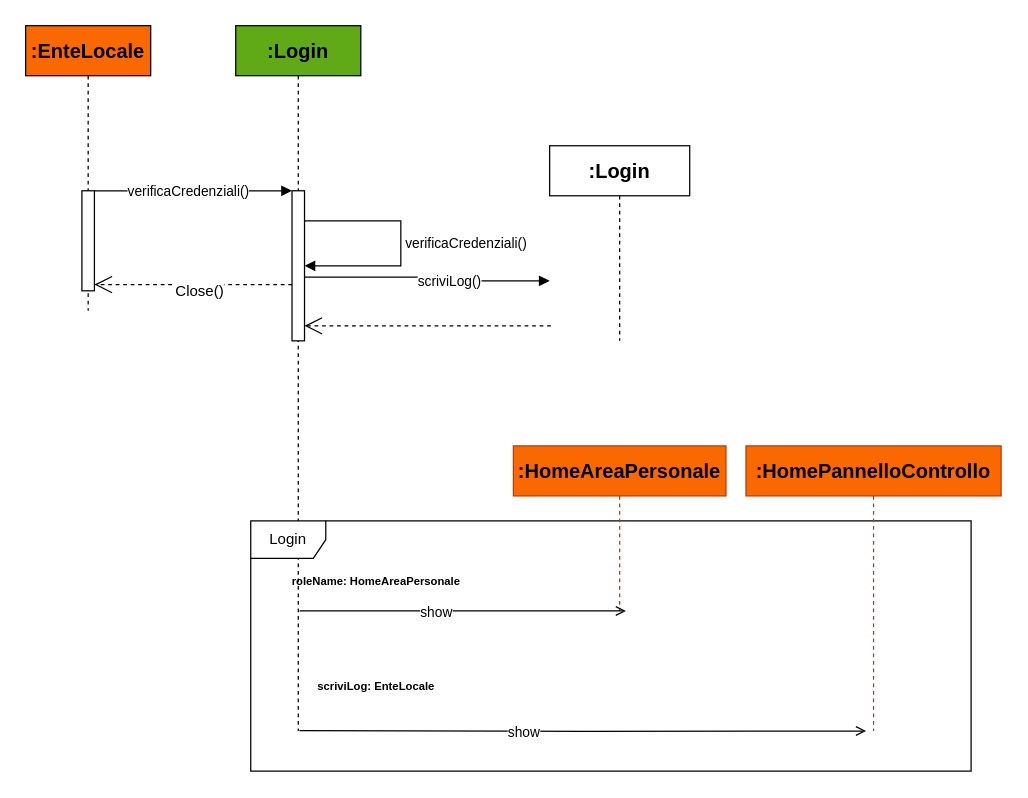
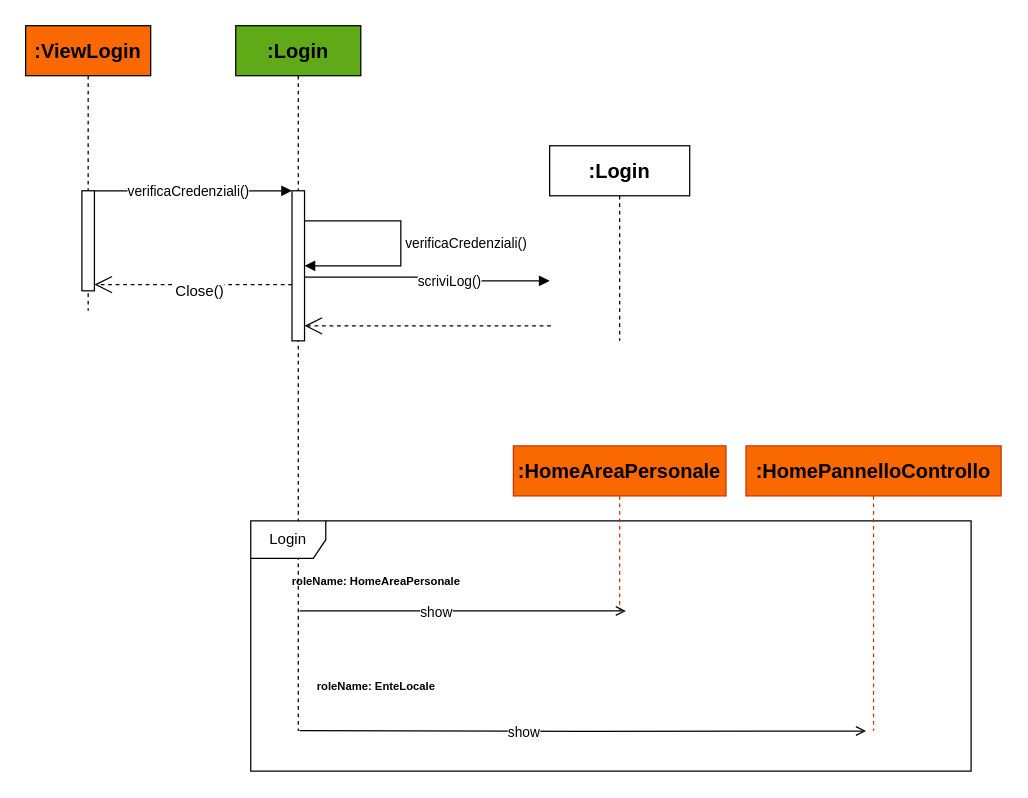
node ":EnteLocale": label ":EnteLocale" -> ":ViewLogin"
node "scriviLog: EnteLocale": label "scriviLog: EnteLocale" -> "roleName: EnteLocale"
